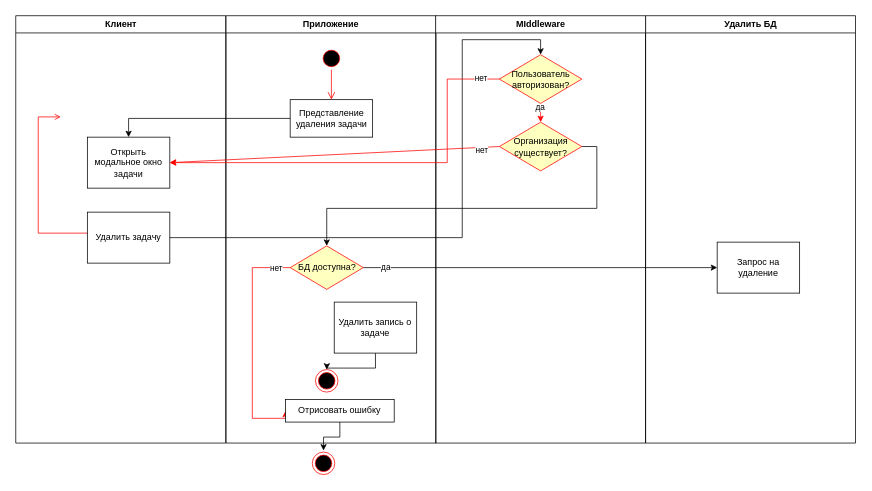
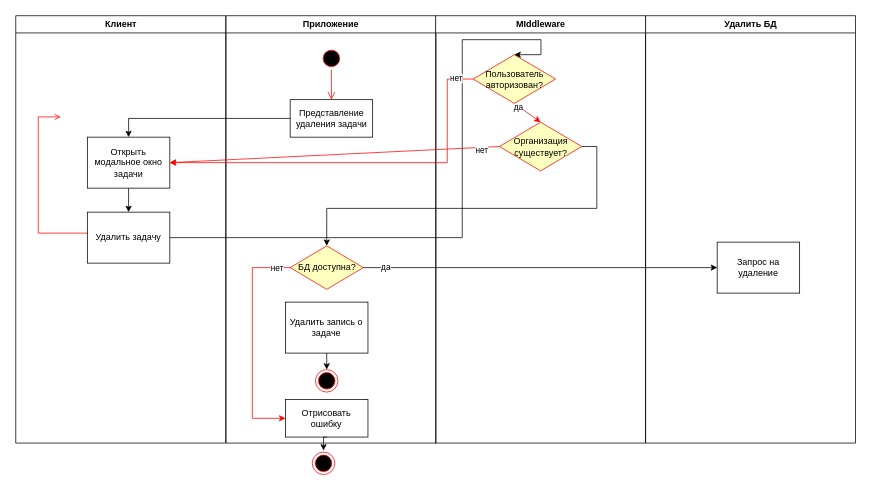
node "Пользователь авторизован?": moved (541, 79) -> (515, 79)
edge "Открыть модальное окно задачи" -> "Удалить задачу": added
node "Удалить запись о задаче": moved (376, 327) -> (327, 327)
node "Отрисовать ошибку": size 109x23 -> 83x38
